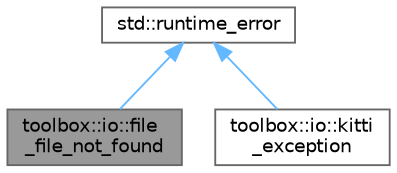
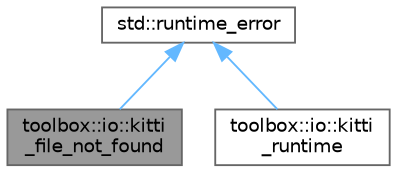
node "toolbox::io::file _file_not_found": label "toolbox::io::file _file_not_found" -> "toolbox::io::kitti _file_not_found"
node "toolbox::io::kitti _exception": label "toolbox::io::kitti _exception" -> "toolbox::io::kitti _runtime"
